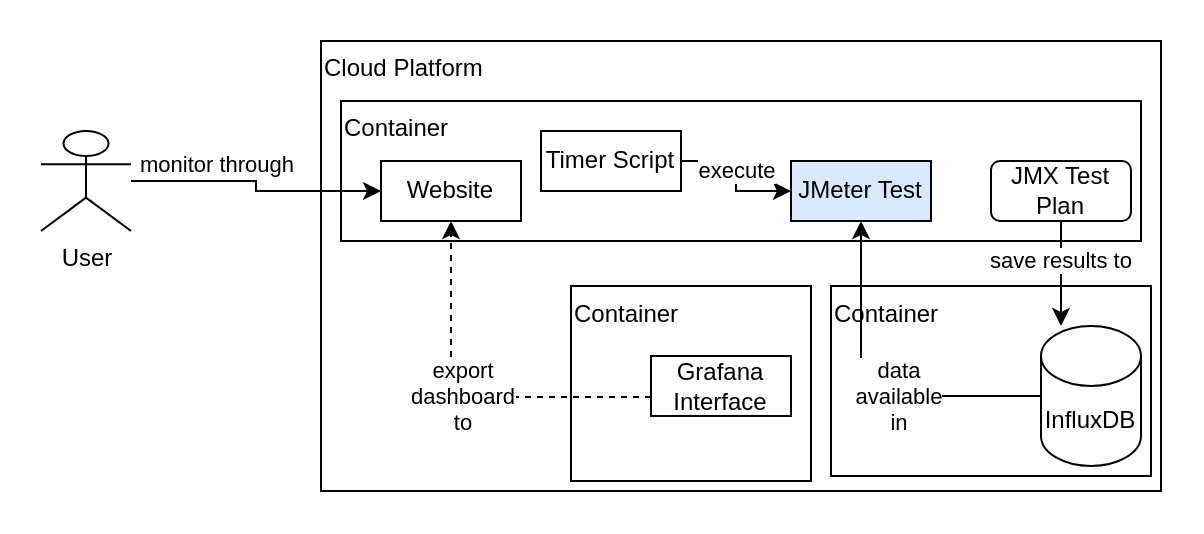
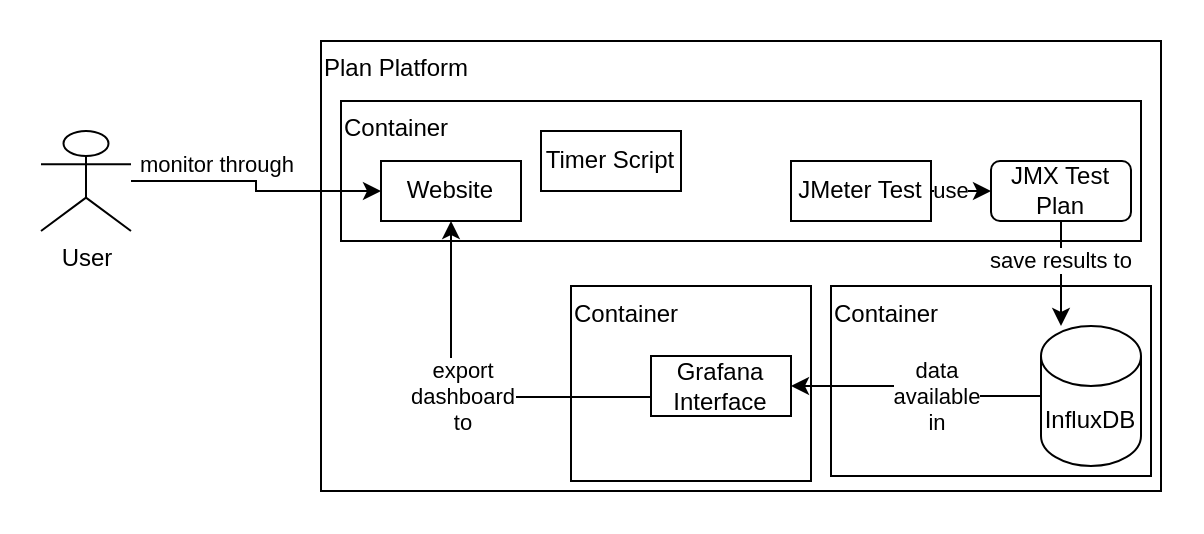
node "Cloud Platform": label "Cloud Platform" -> "Plan Platform"
edge "Timer Script" -> "JMeter Test": removed, label "execute"
node "JMeter Test": fillcolor #dae8fc -> #ffffff
edge "JMeter Test" -> "JMX Test Plan": added, label "use"
edge "InfluxDB" -> "JMeter Test": now "InfluxDB" -> "Grafana Interface"
edge "Grafana Interface" -> "Website": style dashed -> solid
